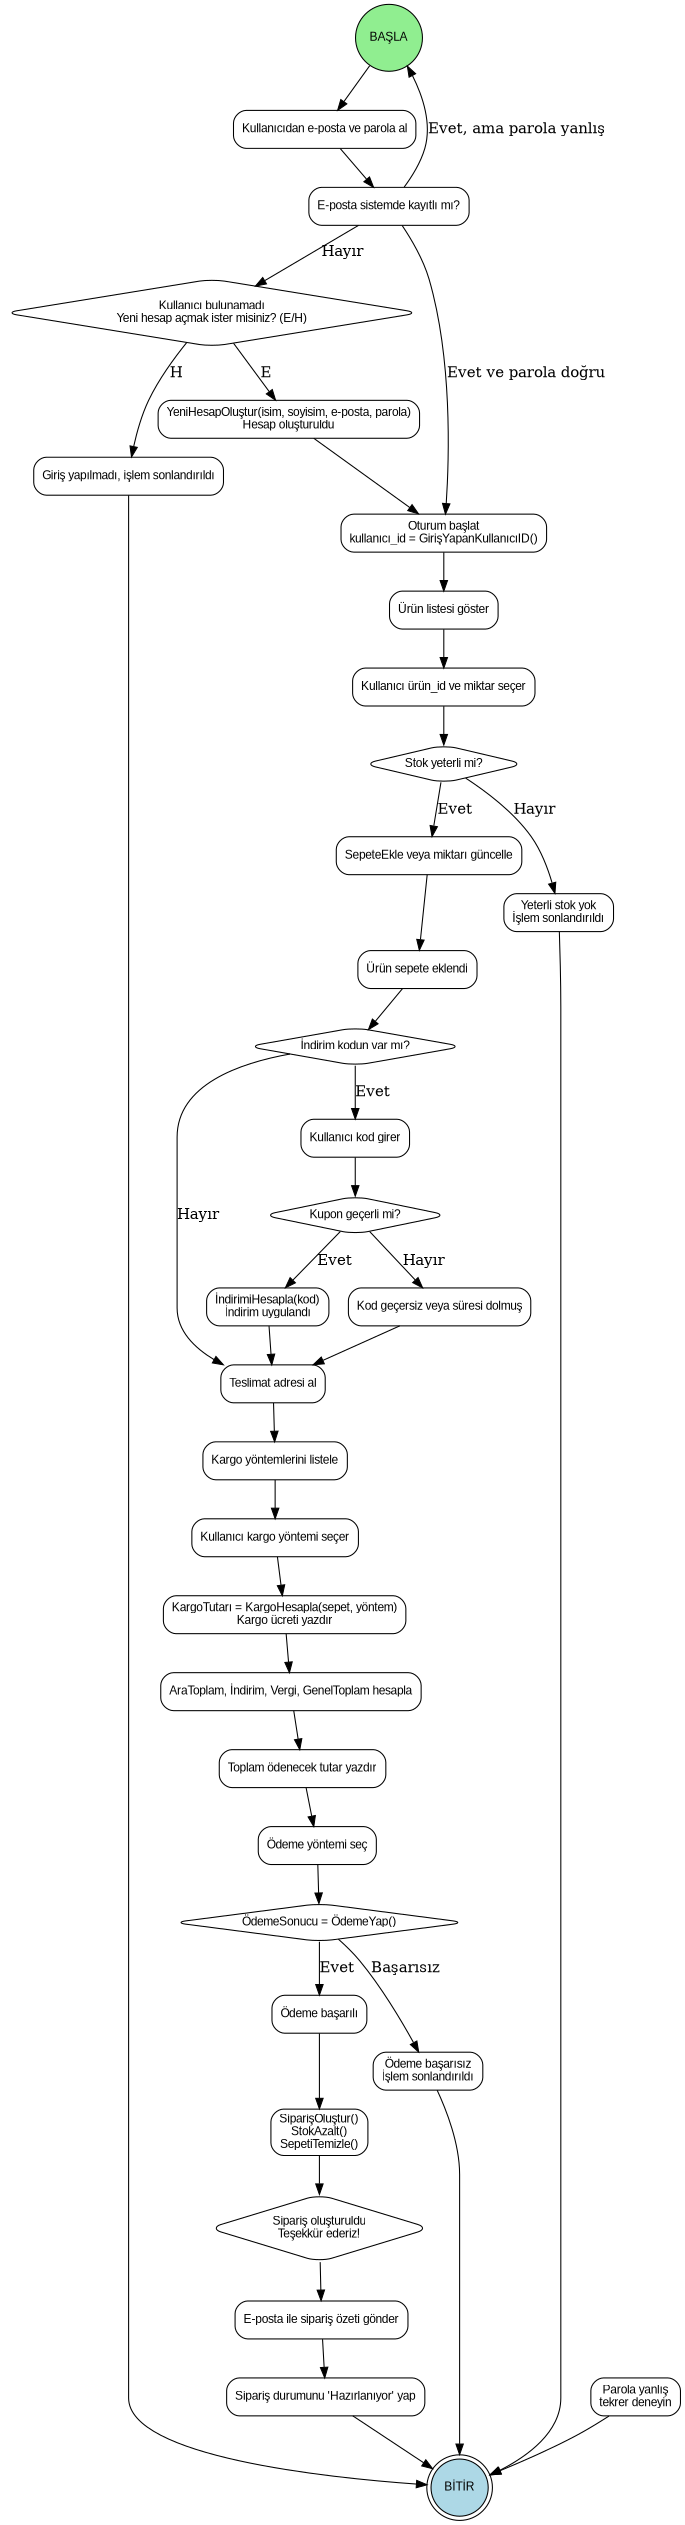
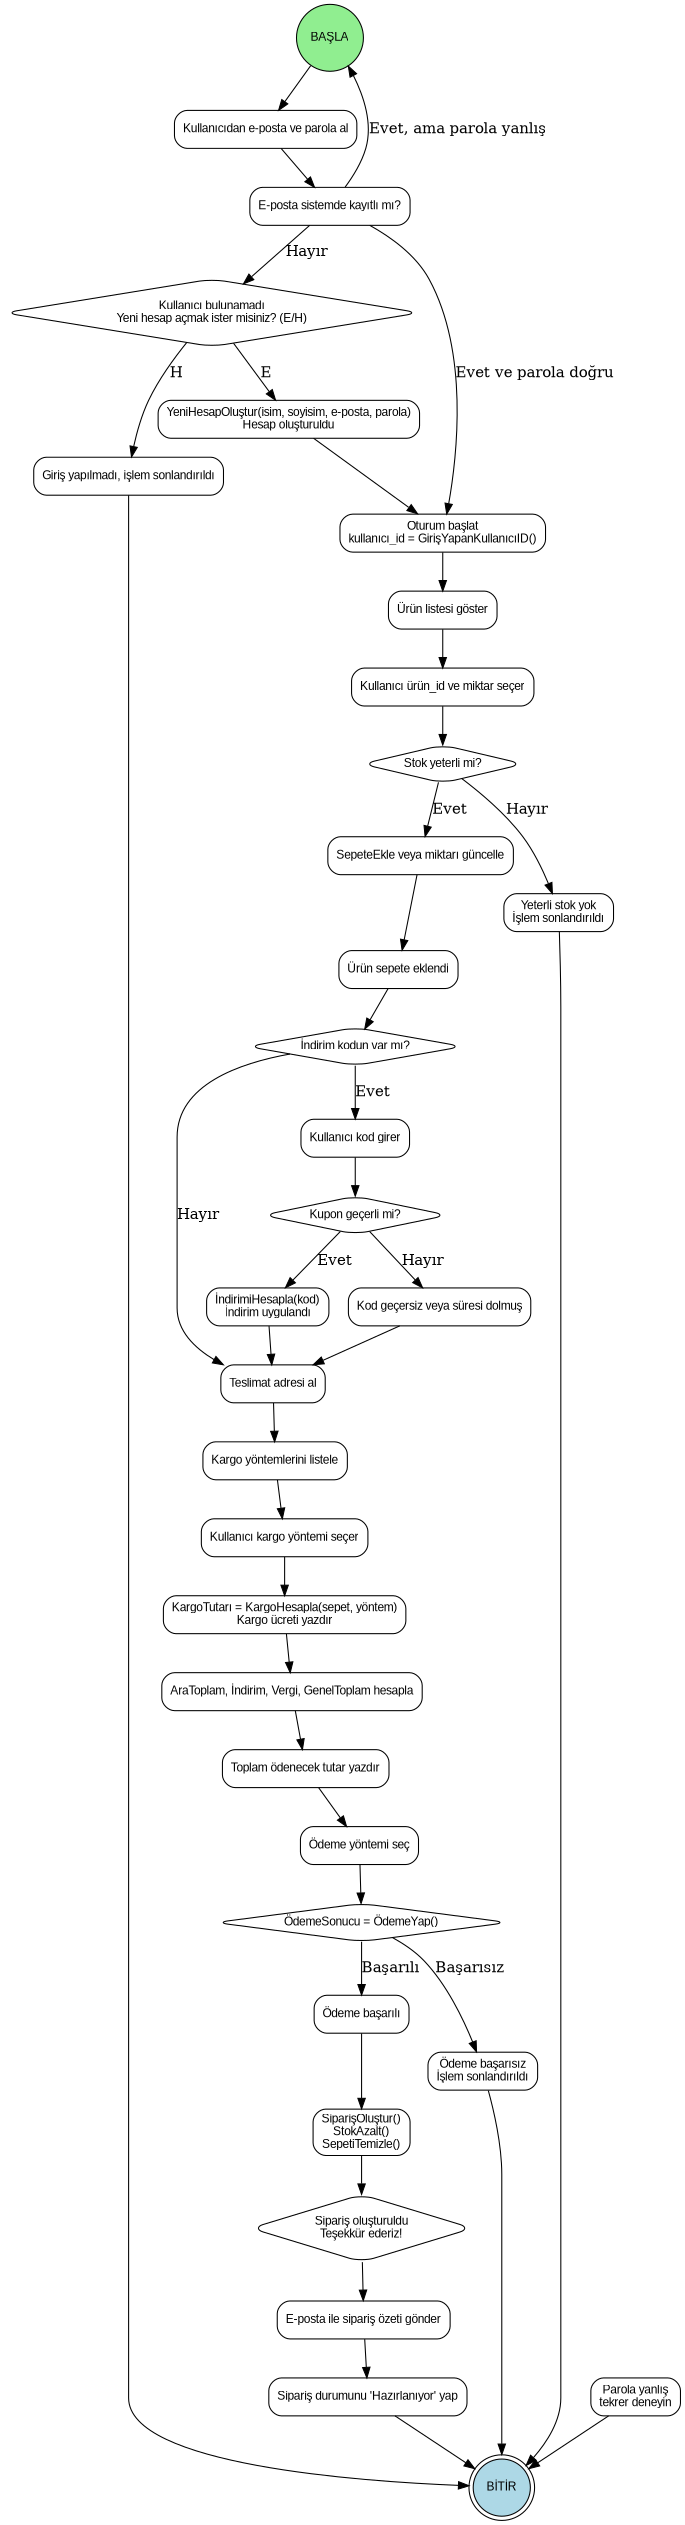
edge "ÖdemeSonucu = ÖdemeYap()" -> "Ödeme başarılı": label "Evet" -> "Başarılı"
